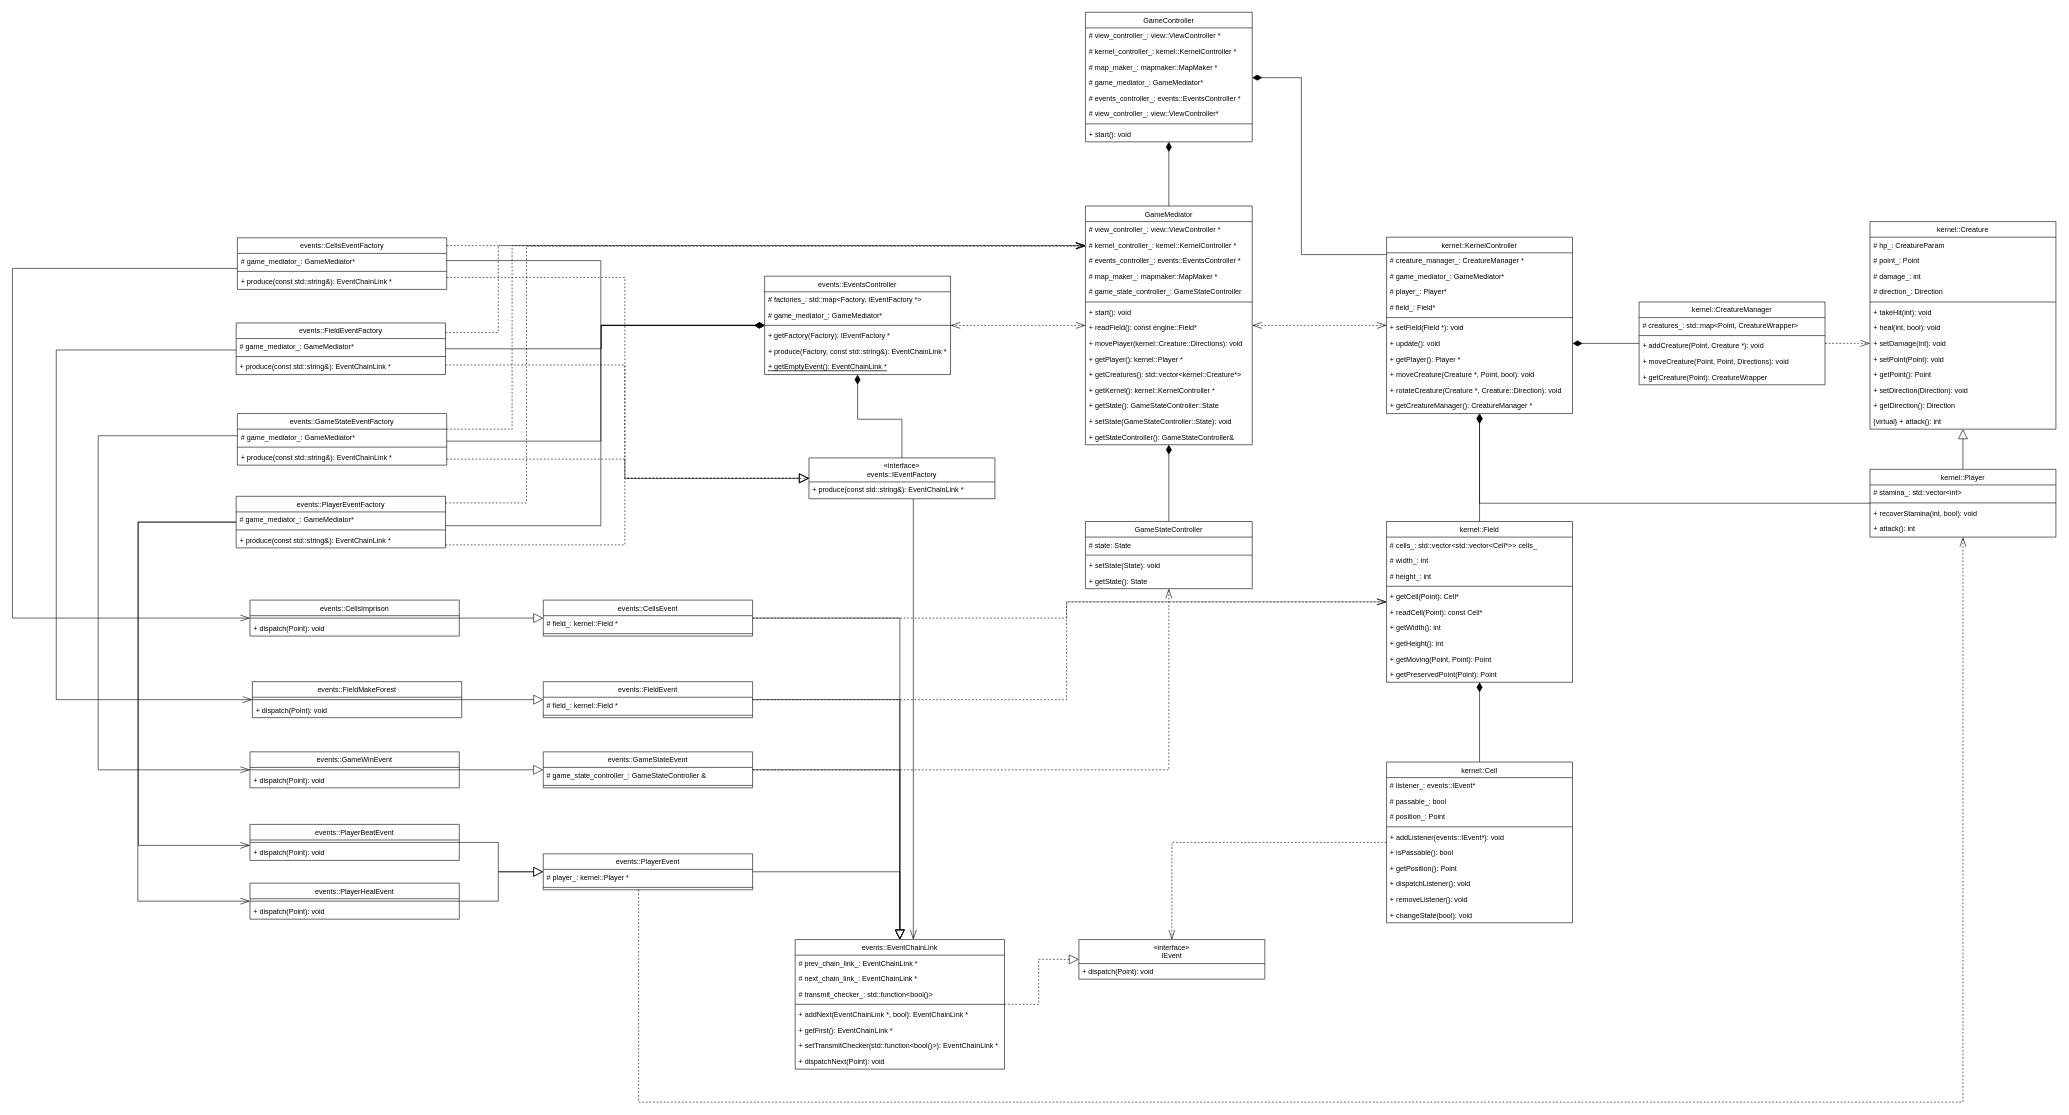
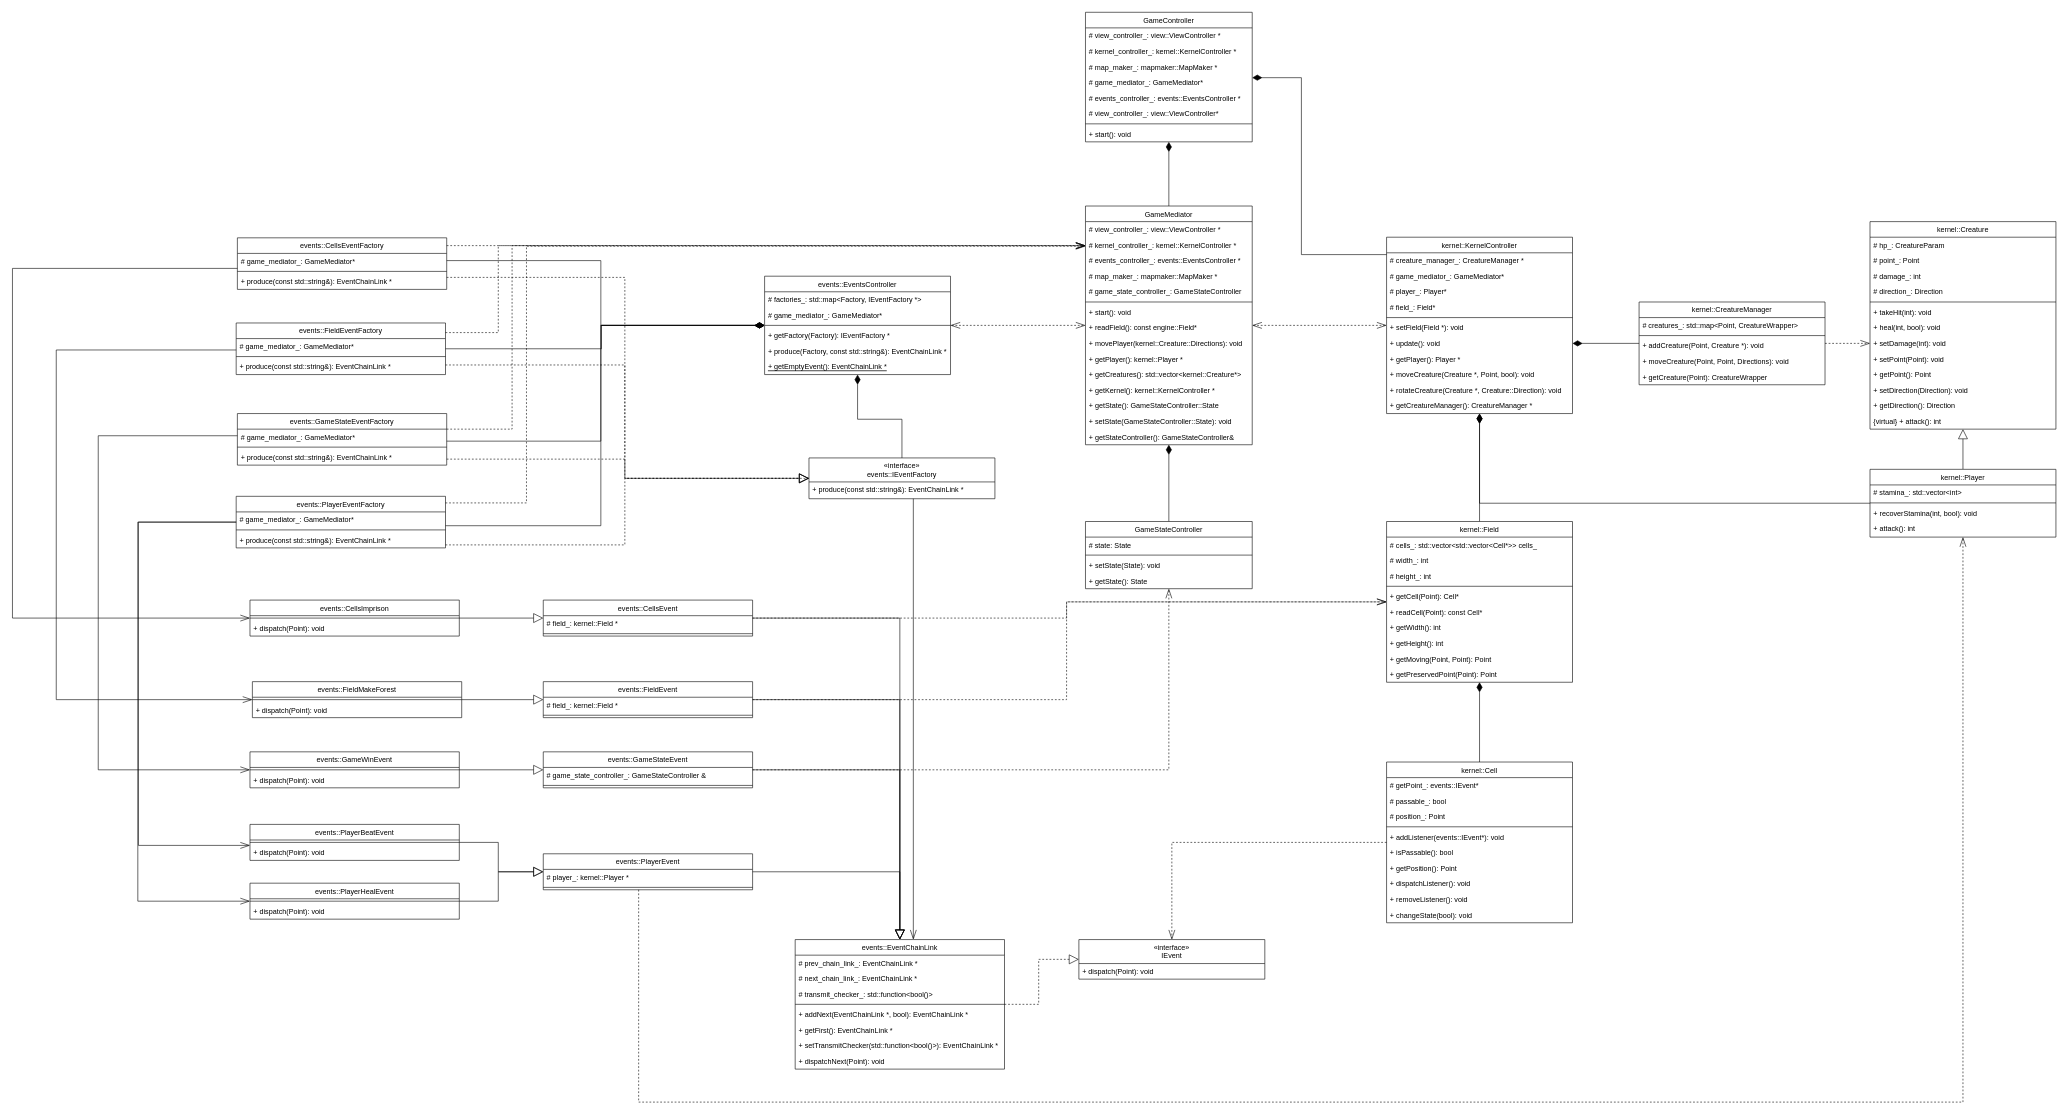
node "# listener_: events::IEvent*": label "# listener_: events::IEvent*" -> "# getPoint_: events::IEvent*"
